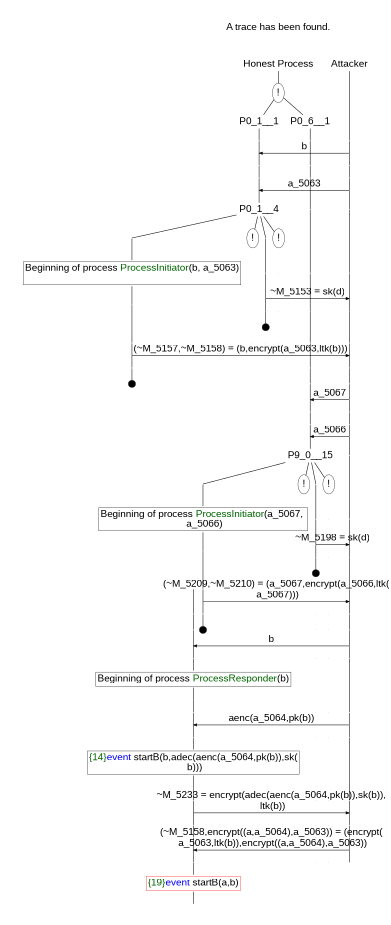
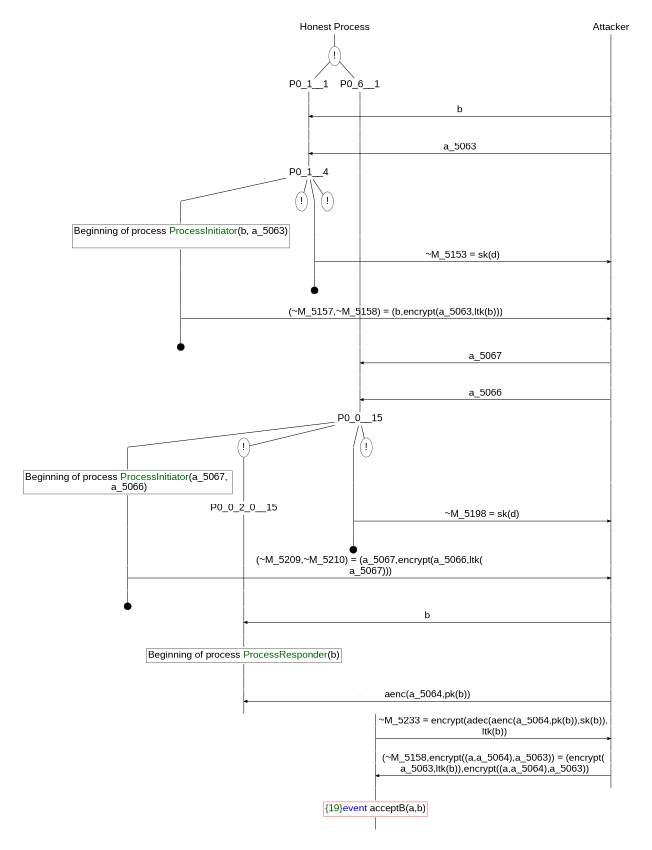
node "A trace has been found.": removed
node "P9_0__15": label "P9_0__15" -> "P0_0__15"
node "P0_0_2_0__15": added
node "{14}": removed
node "{19}": text "startB(a,b)" -> "acceptB(a,b)"
